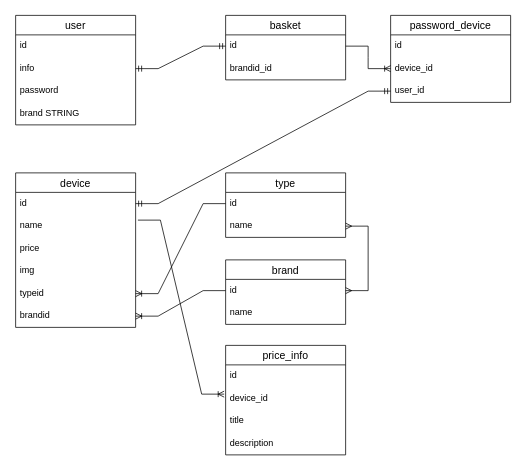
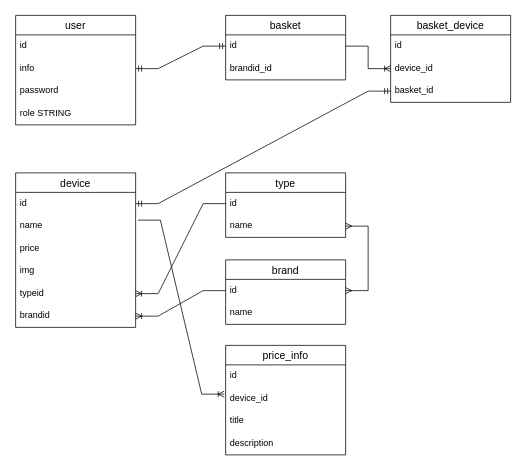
node "password_device": label "password_device" -> "basket_device"
node "user_id": label "user_id" -> "basket_id"
node "brand STRING": label "brand STRING" -> "role STRING"
